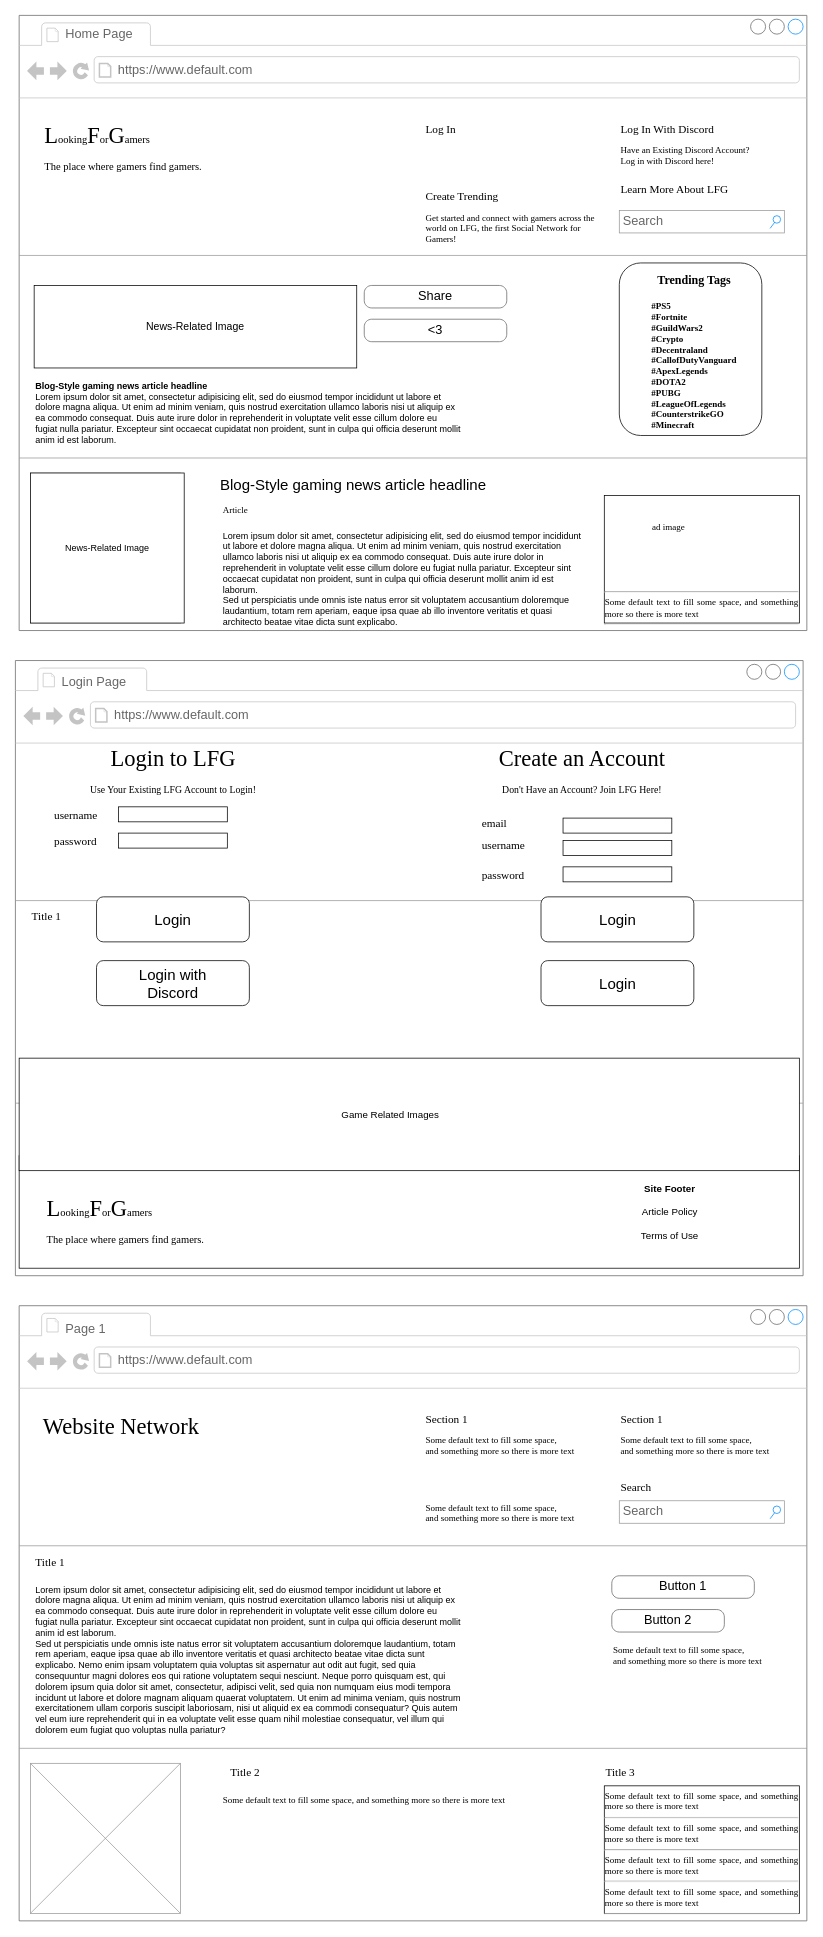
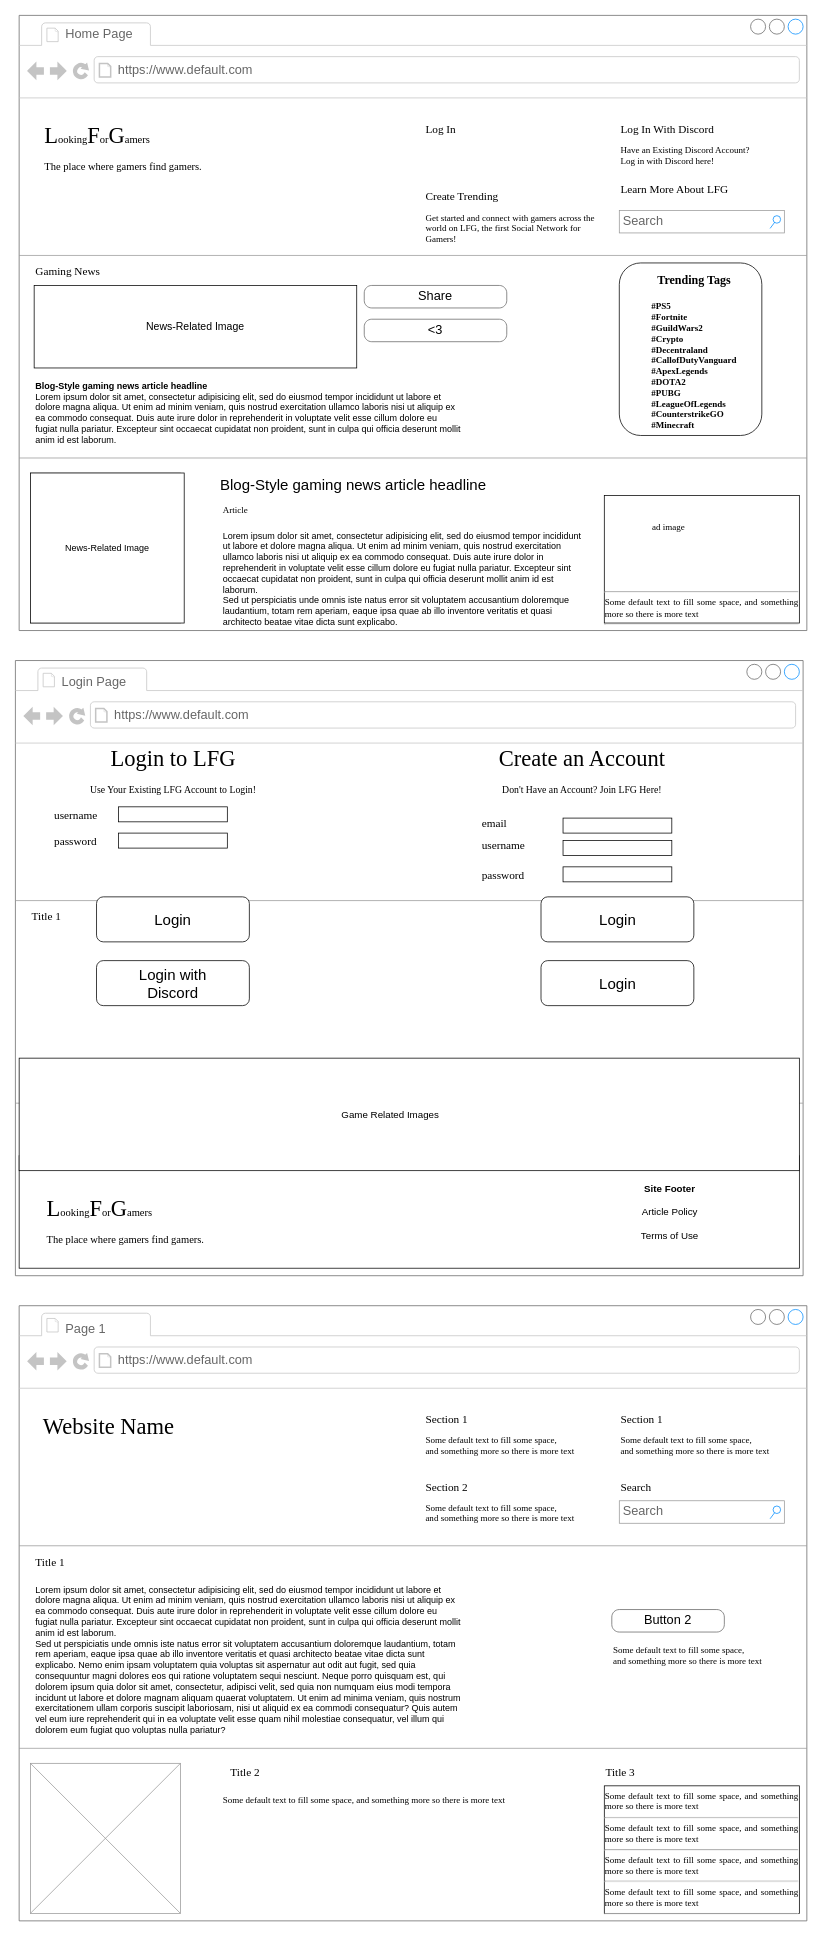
node "Gaming News": added
node "Website Network": label "Website Network" -> "Website Name"
node "Section 2": added
node "Button 1": removed
